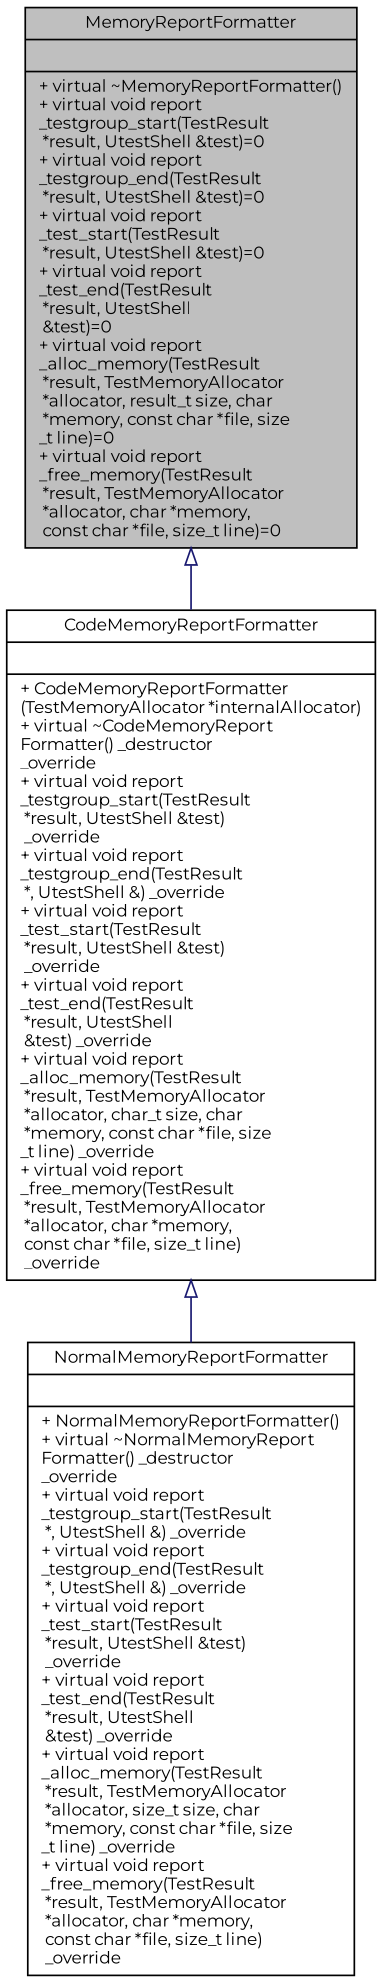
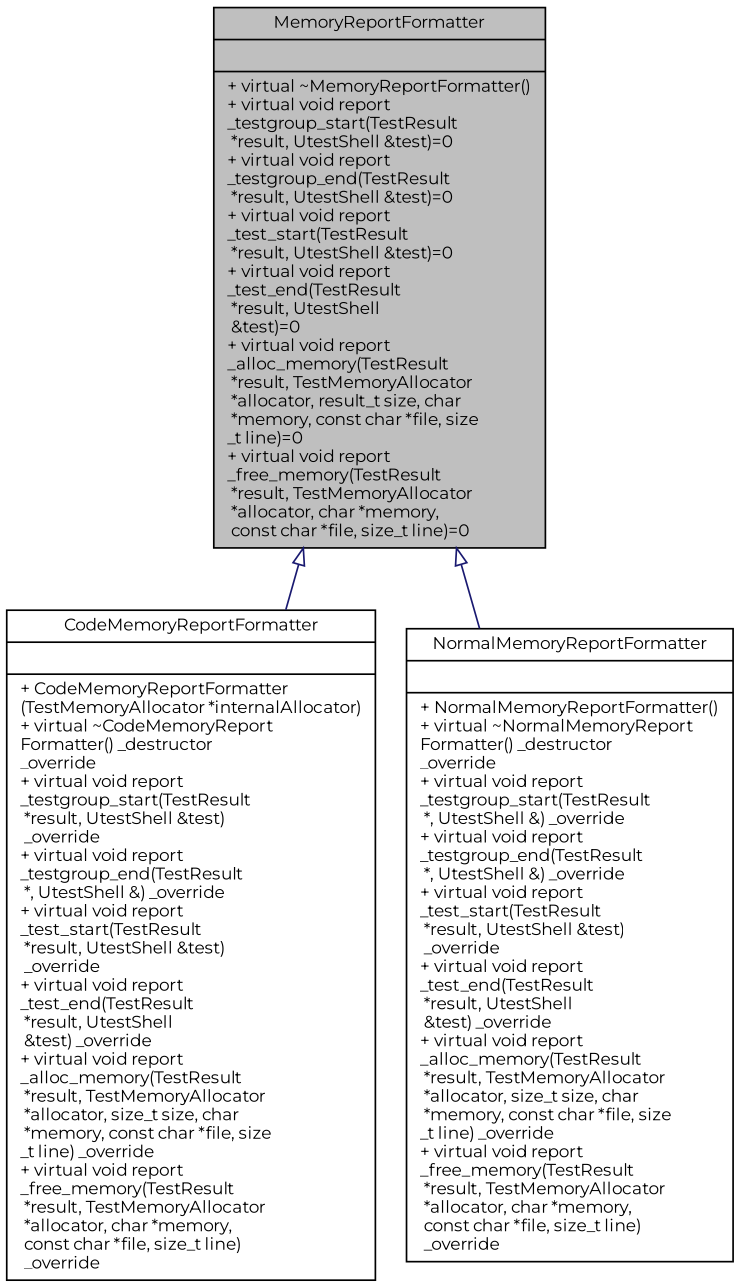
node "CodeMemoryReportFormatter": text "*allocator, char_t size, char" -> "*allocator, size_t size, char"
edge "NormalMemoryReportFormatter" -> "CodeMemoryReportFormatter": now "NormalMemoryReportFormatter" -> "MemoryReportFormatter"
